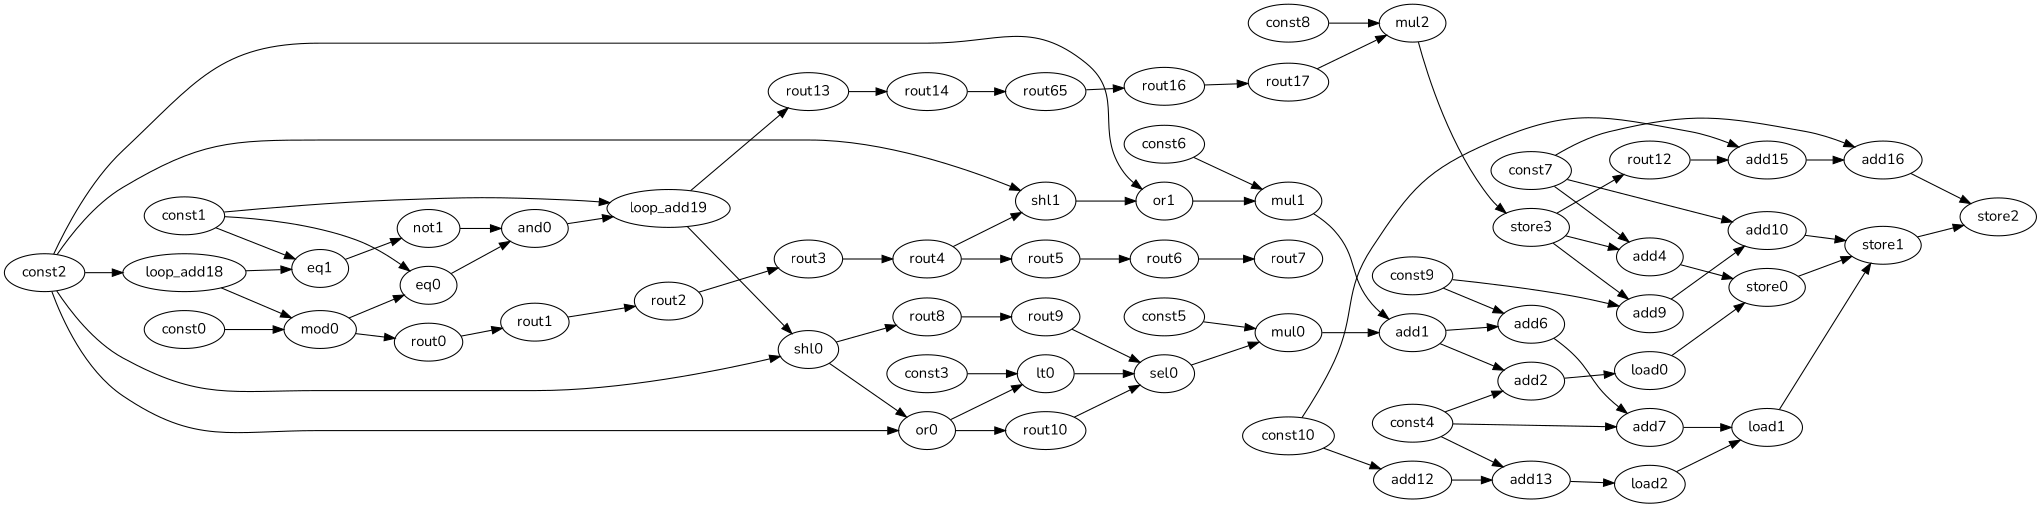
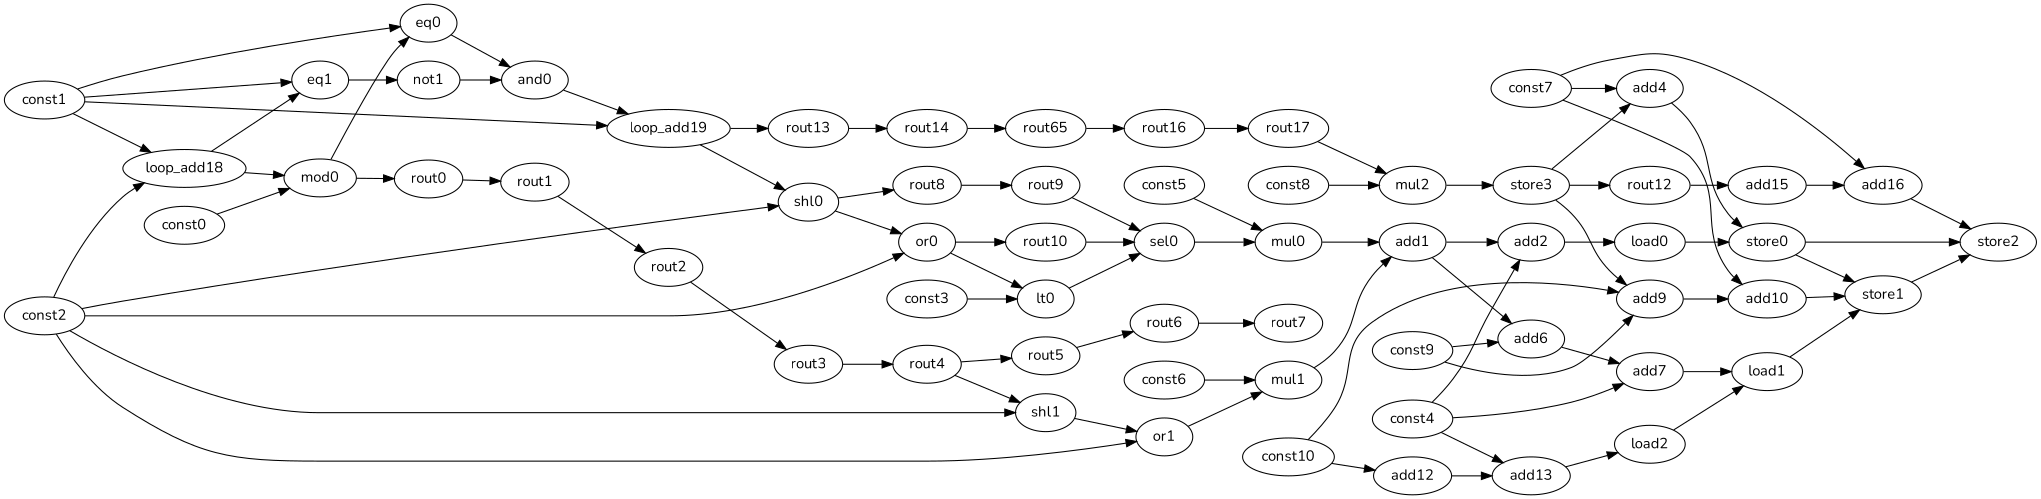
edge "const1" -> "loop_add18": added
edge "const10" -> "add15": now "const10" -> "add9"
edge "store0" -> "store2": added
